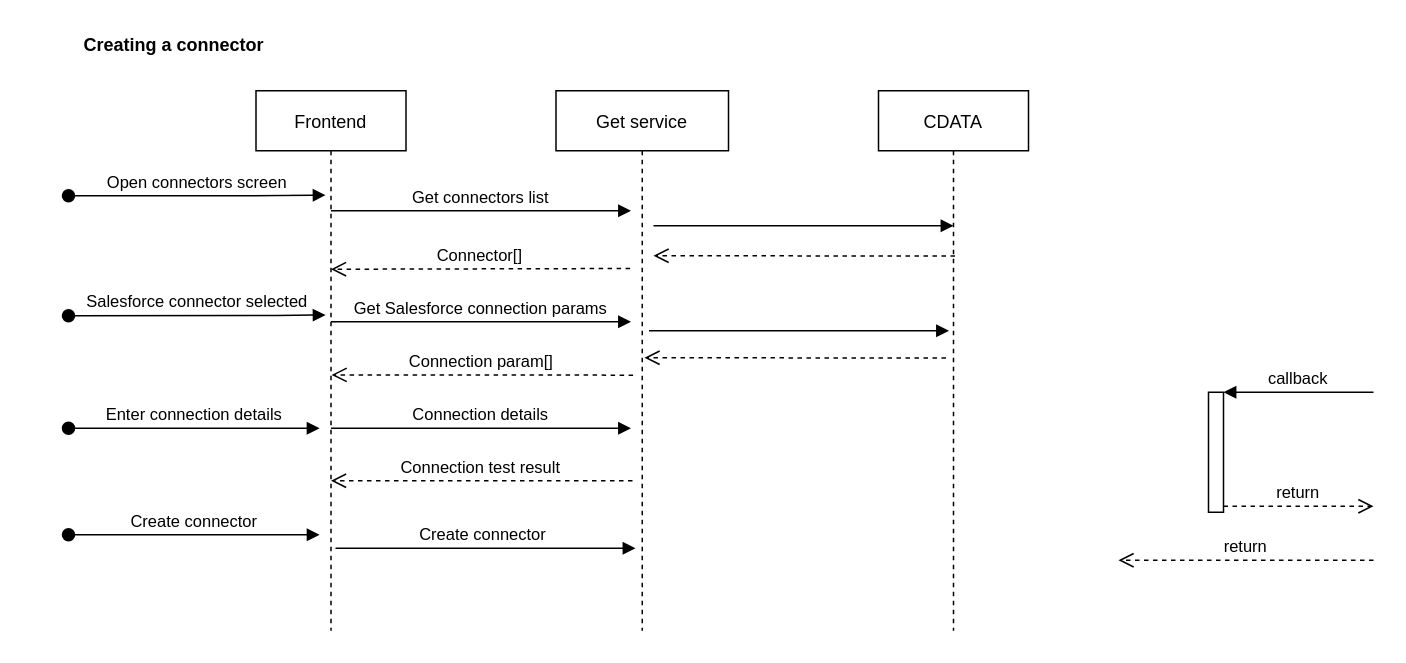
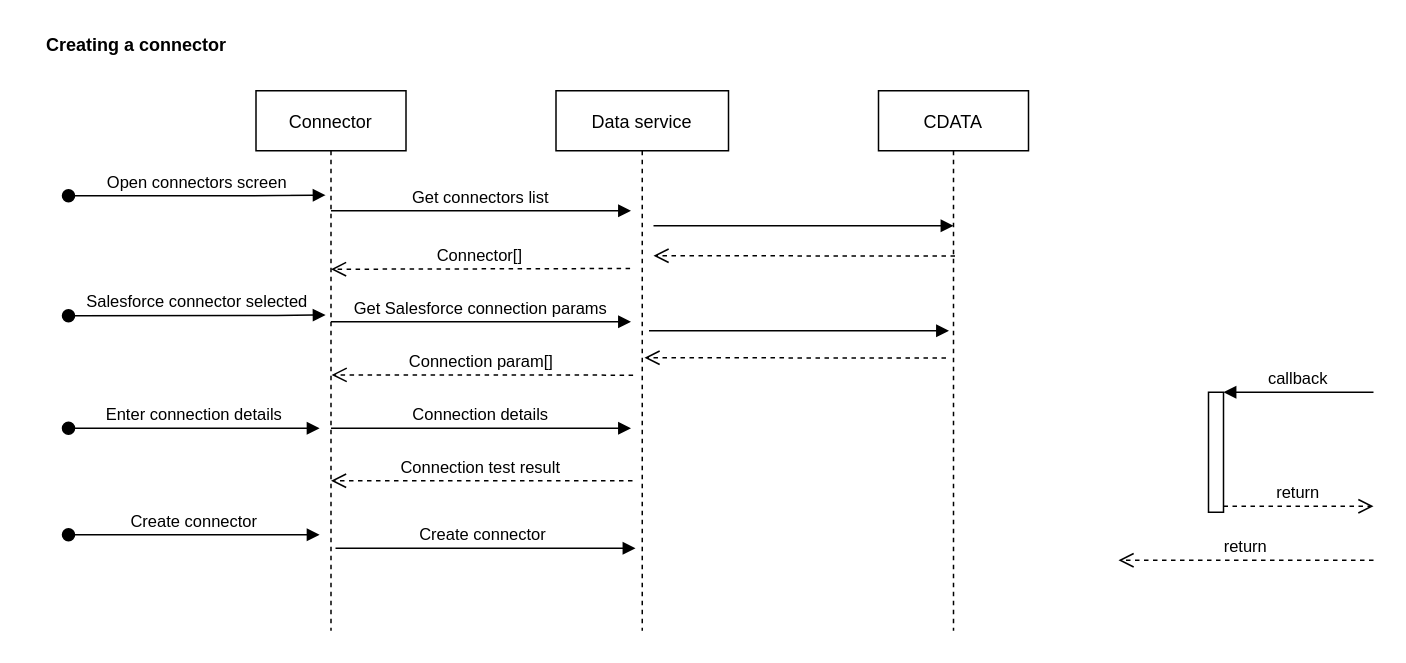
node "Creating a connector": moved (173, 46) -> (136, 46)
node "Frontend": label "Frontend" -> "Connector"
node "Get service": label "Get service" -> "Data service"
